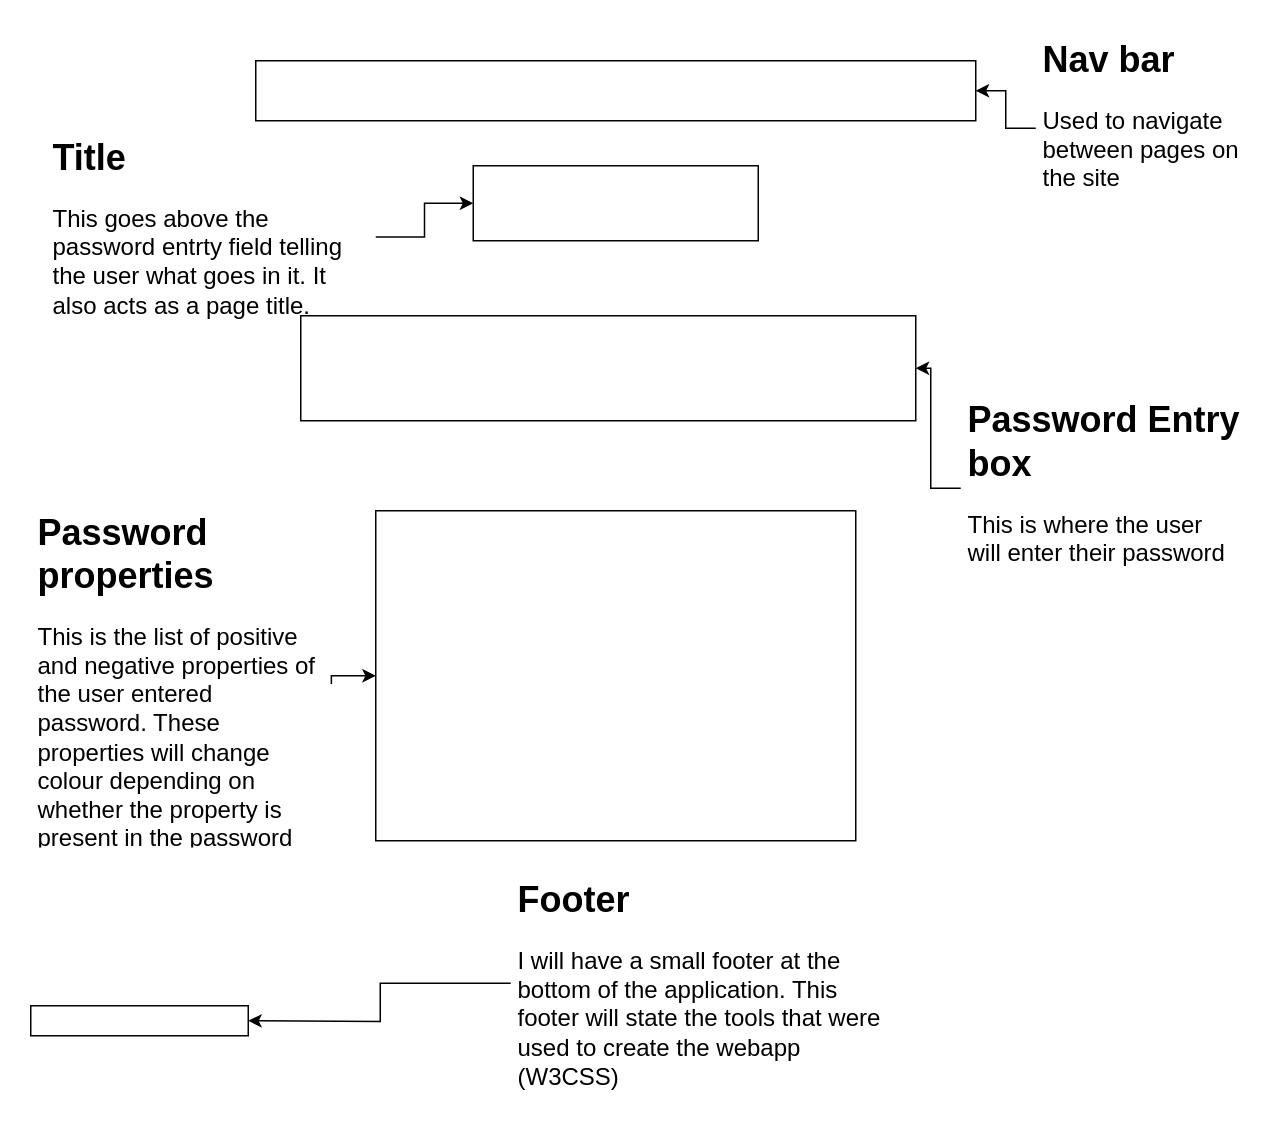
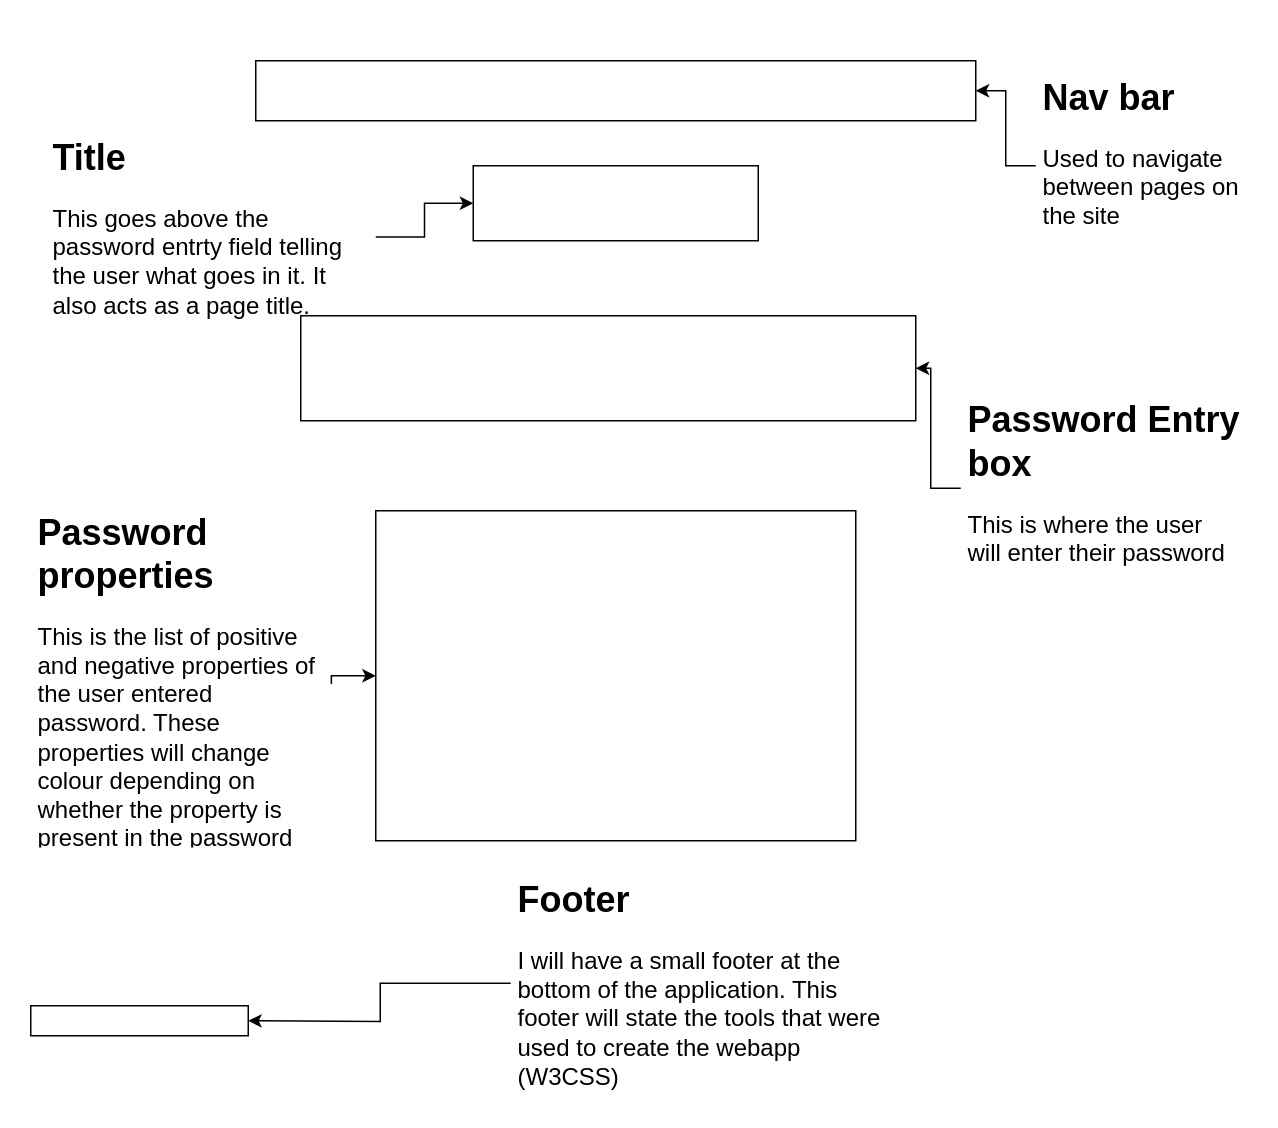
node "Nav bar Used to navigate between pages on the site": moved (1141, 128) -> (1141, 166)
